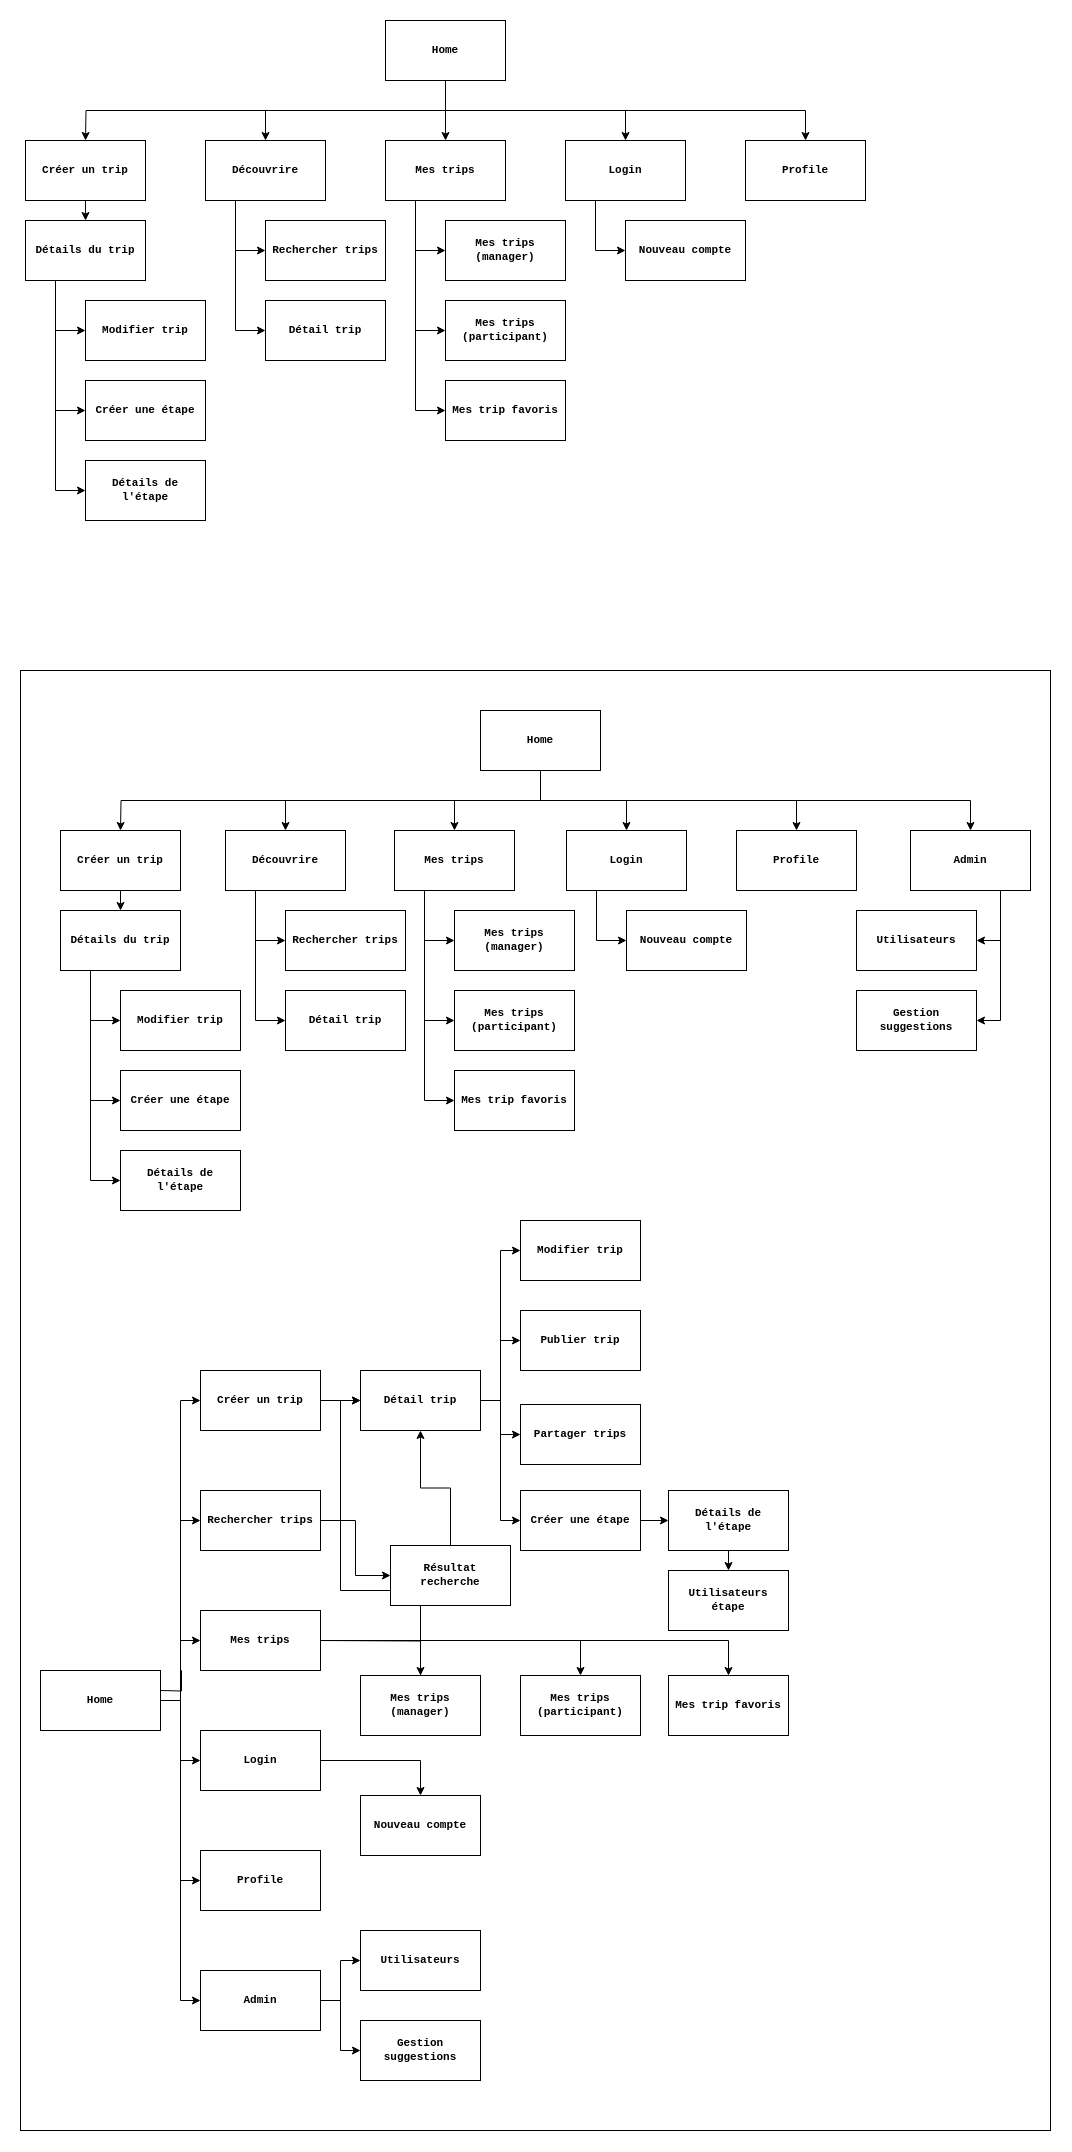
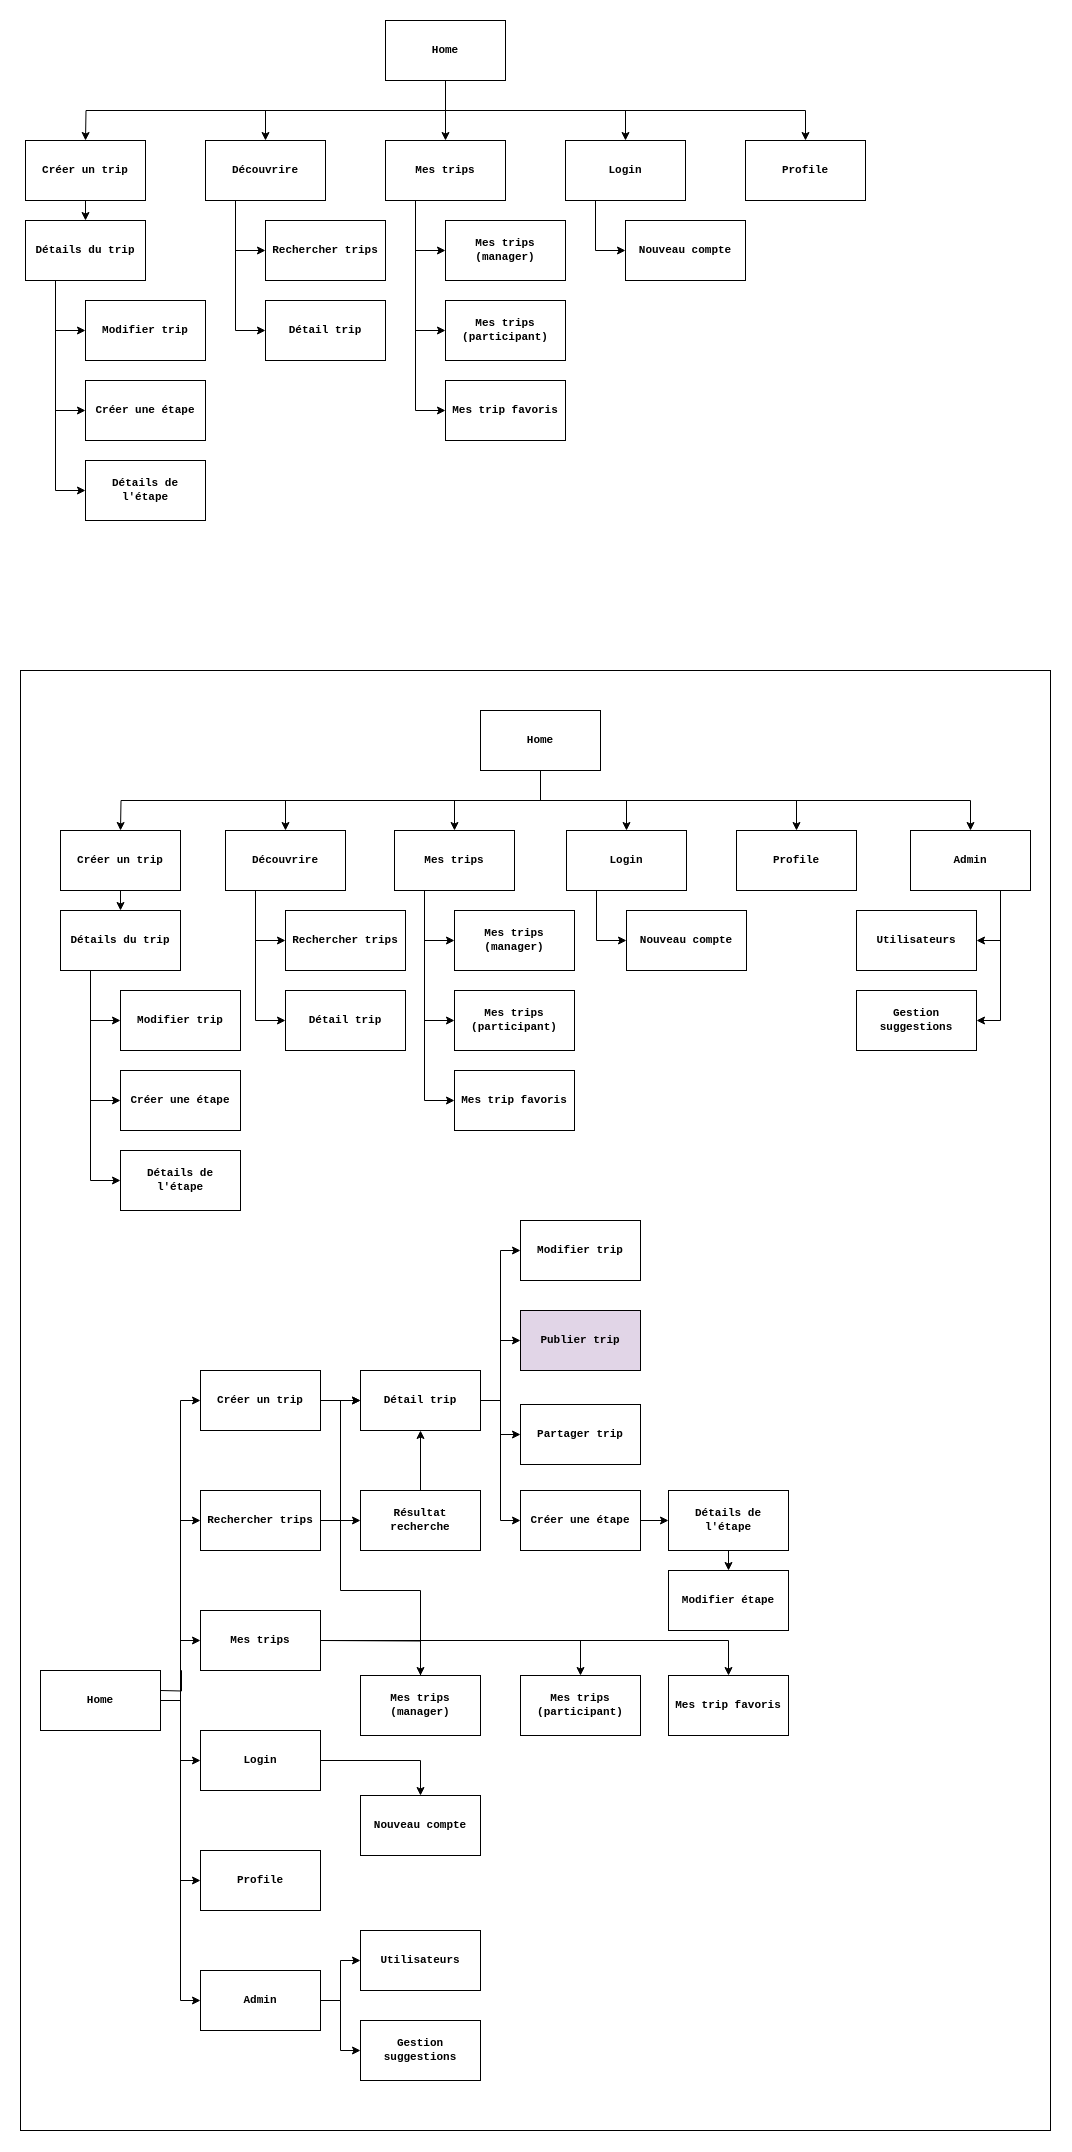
node "Publier trip": fillcolor #ffffff -> #e1d5e7
node "Partager trips": label "Partager trips" -> "Partager trip"
node "Résultat recherche": moved (451, 1576) -> (421, 1521)
node "Utilisateurs étape": label "Utilisateurs étape" -> "Modifier étape"
